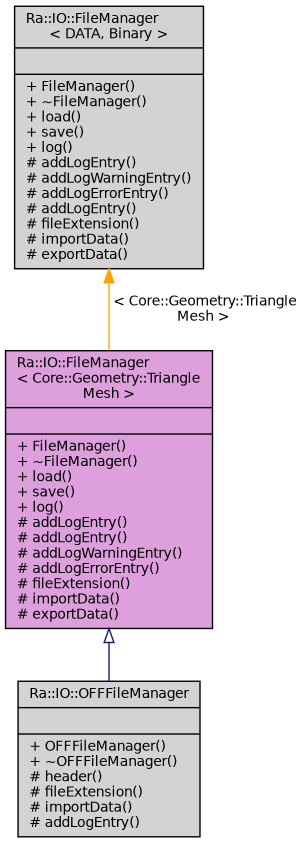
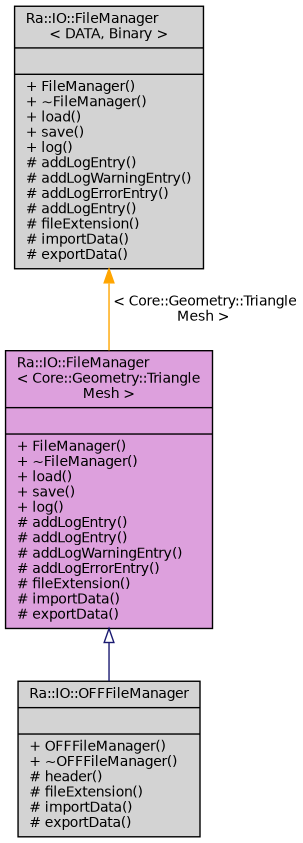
node "Ra::IO::OFFFileManager": text "# addLogEntry()" -> "# exportData()"
